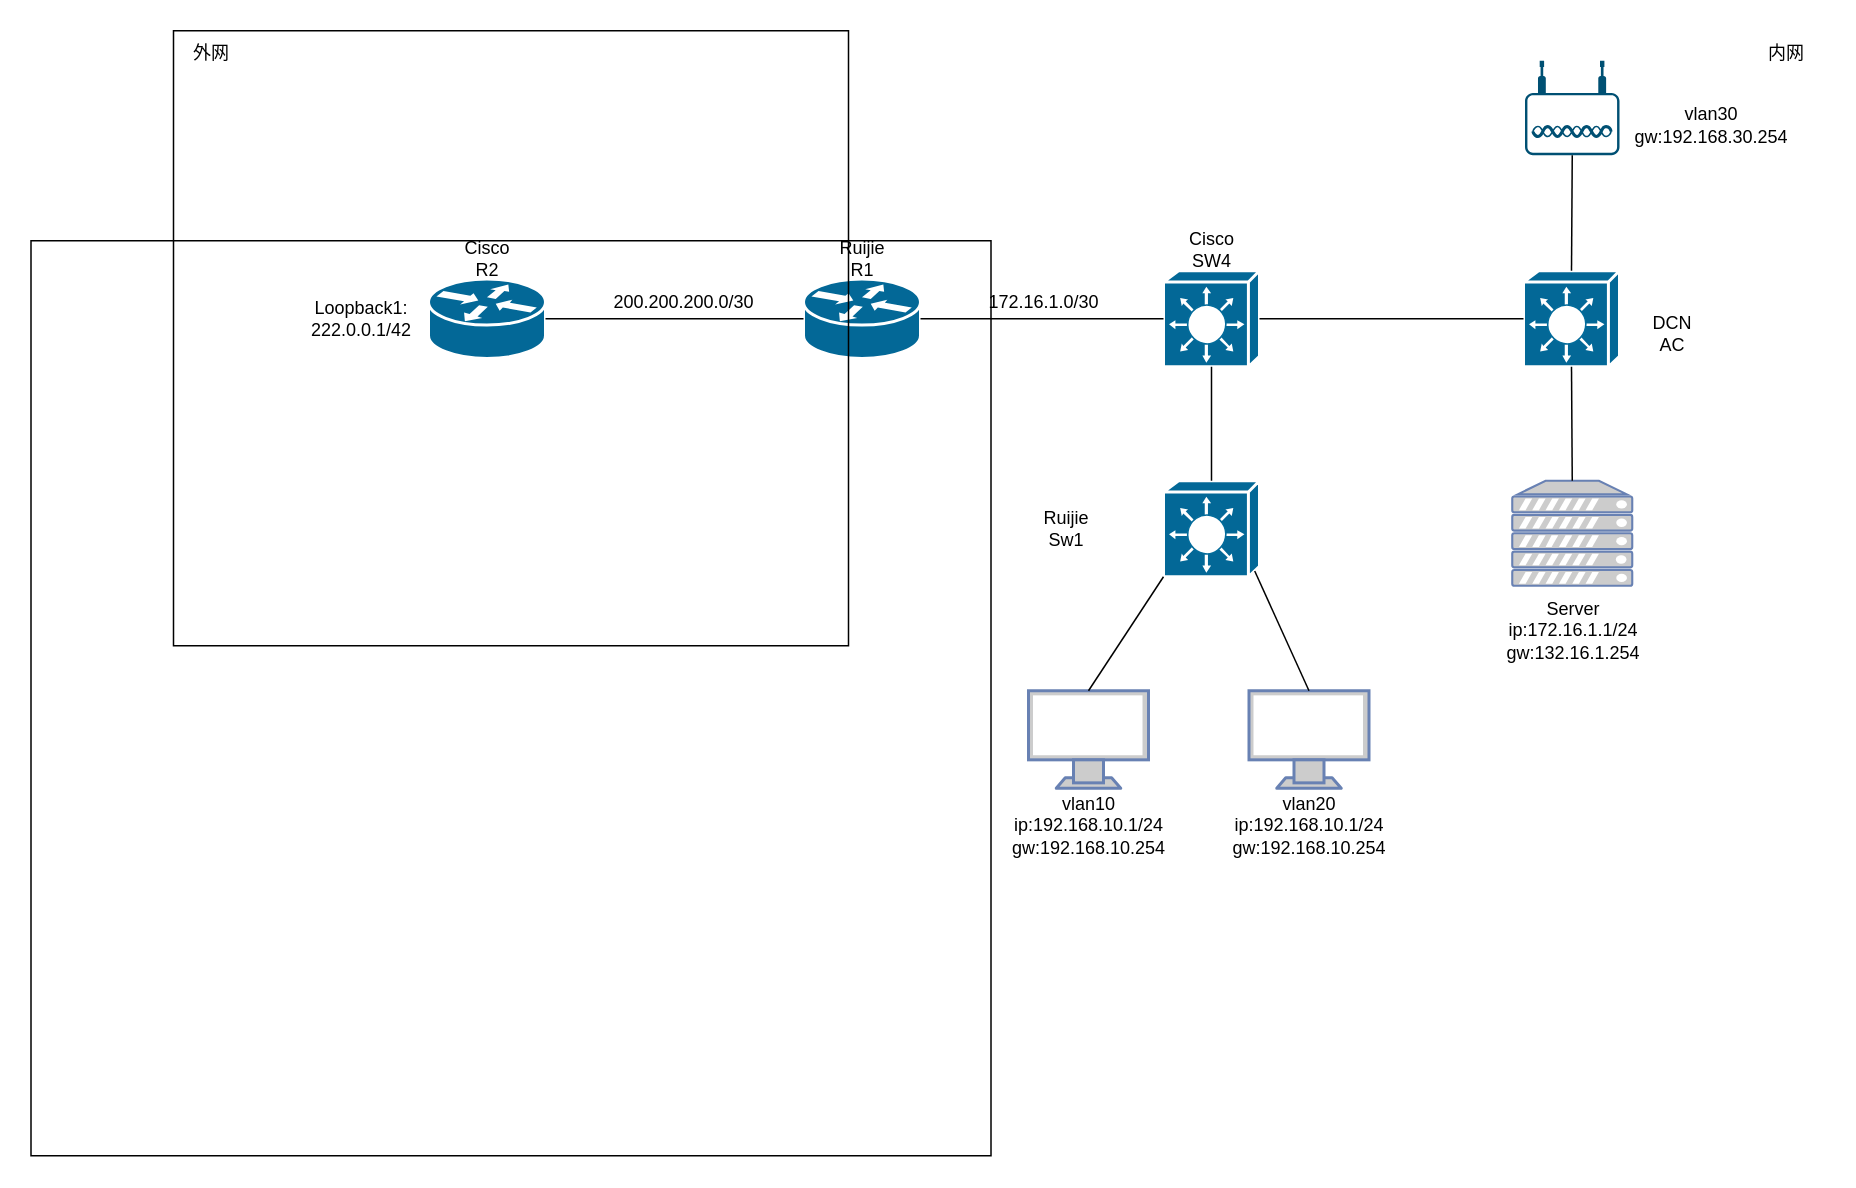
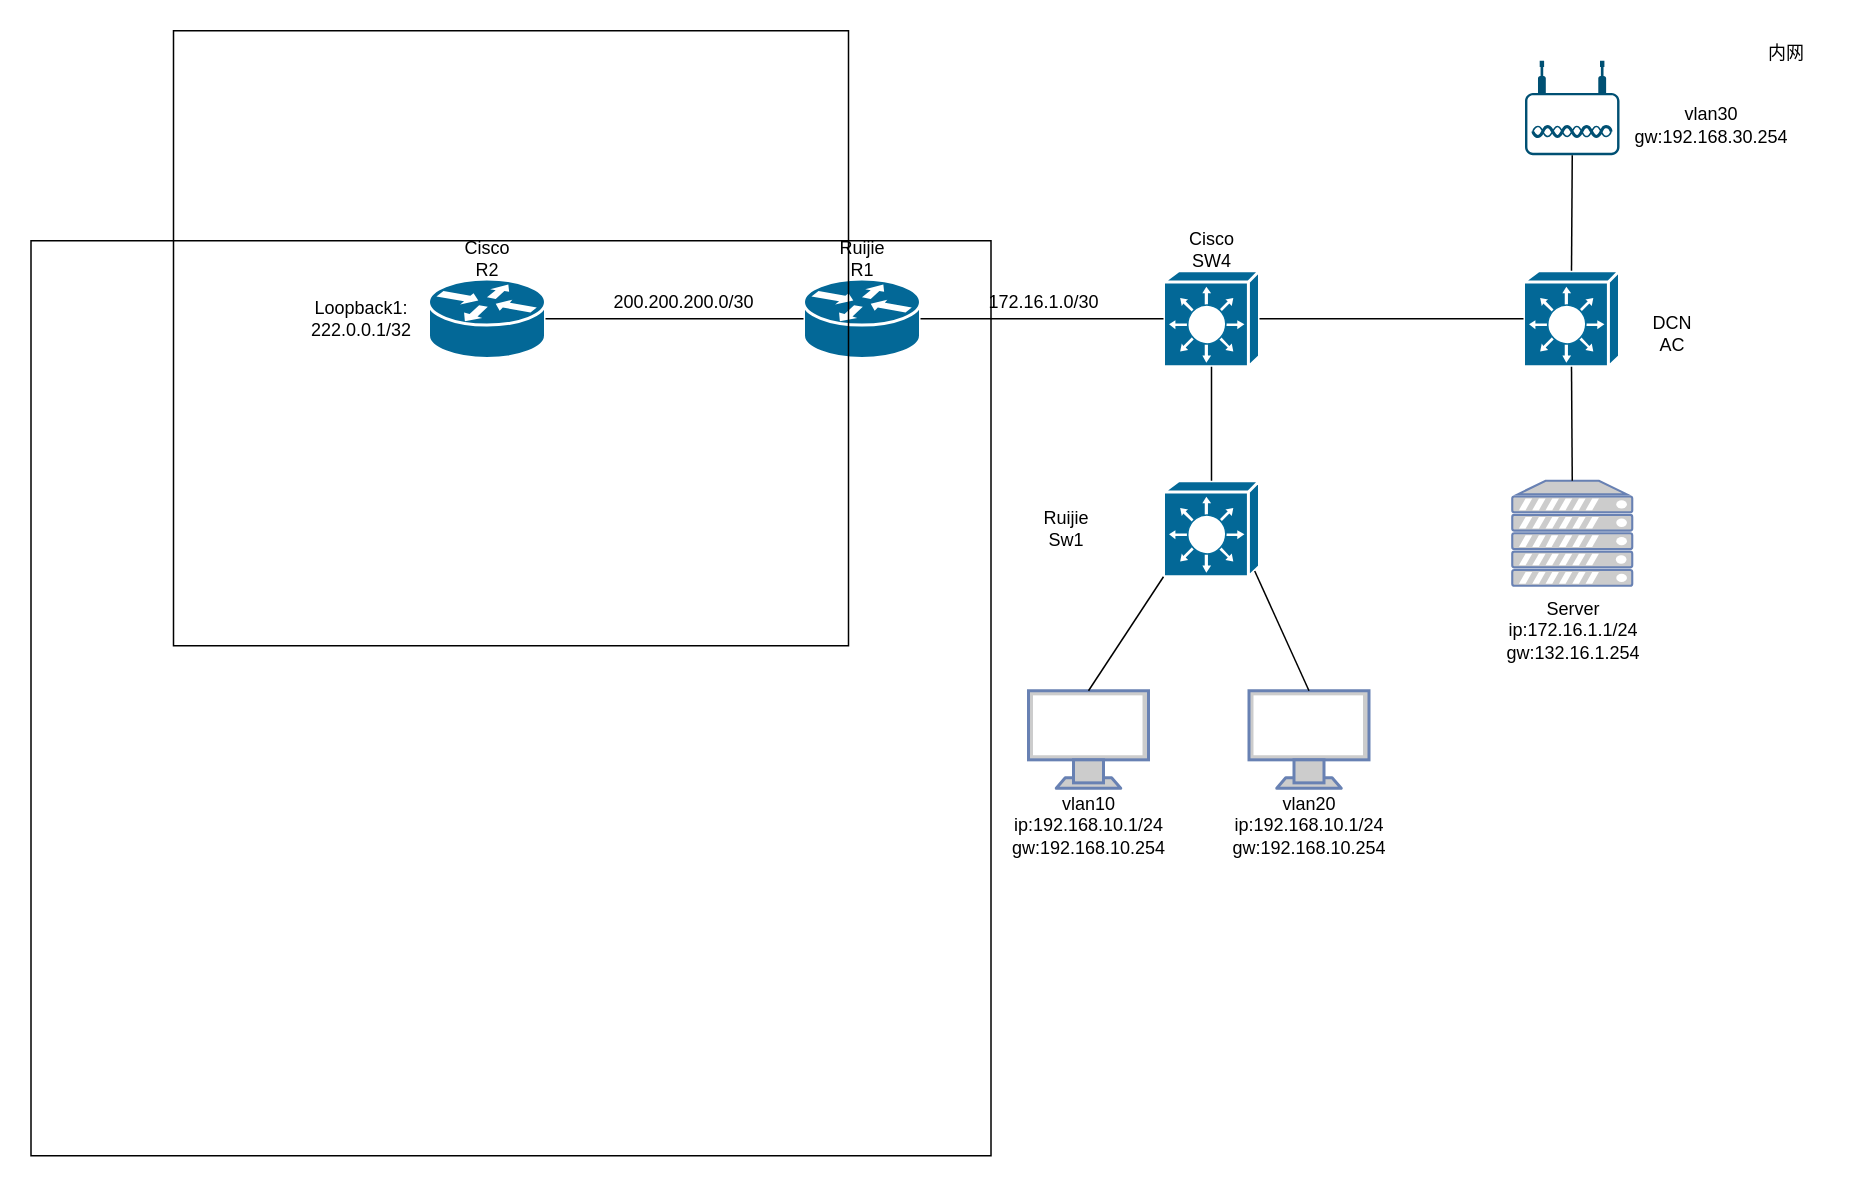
node "外网": removed
node "Loopback1: 222.0.0.1/42": label "Loopback1: 222.0.0.1/42" -> "Loopback1: 222.0.0.1/32"
